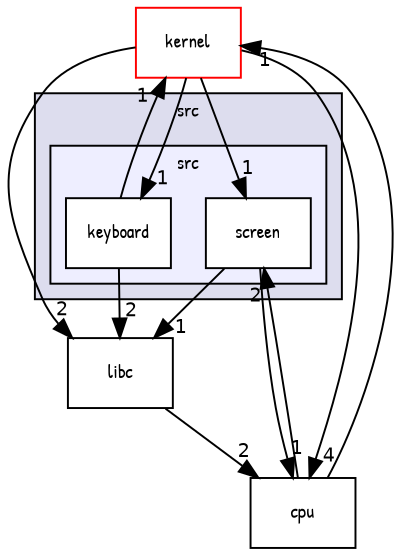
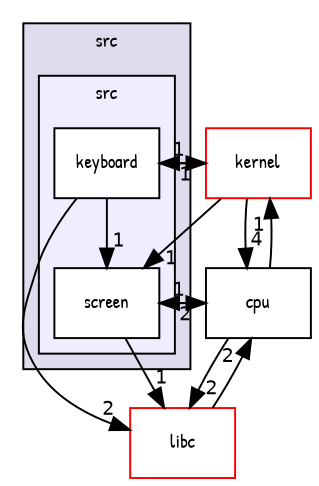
edge "kernel" -> "libc": now "cpu" -> "libc"
edge "keyboard" -> "screen": added
node "libc": color black -> red
